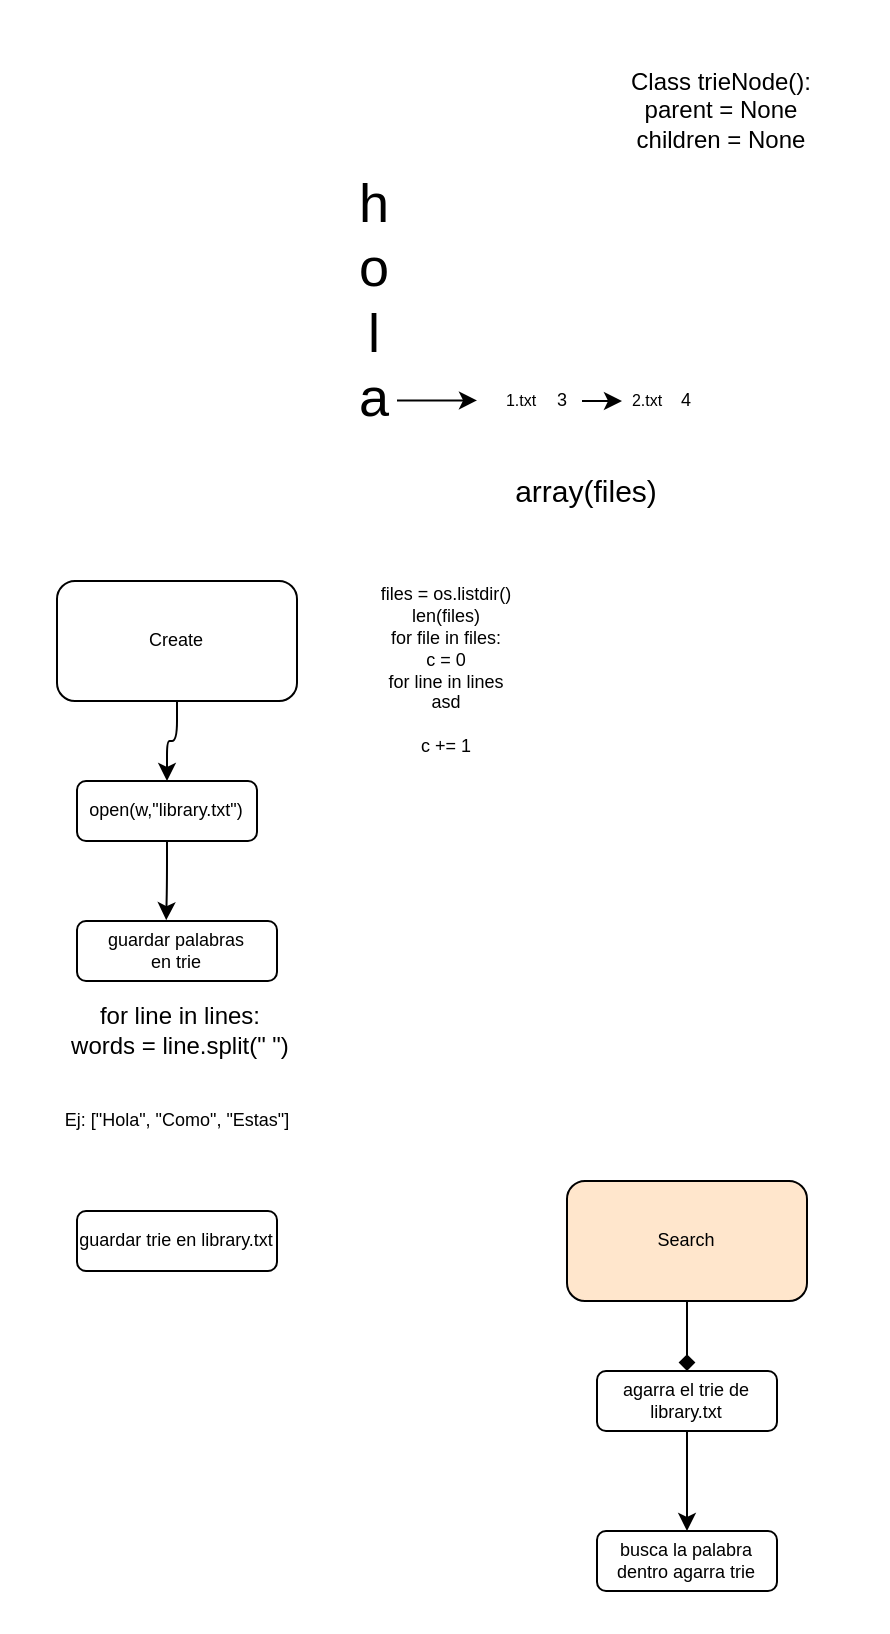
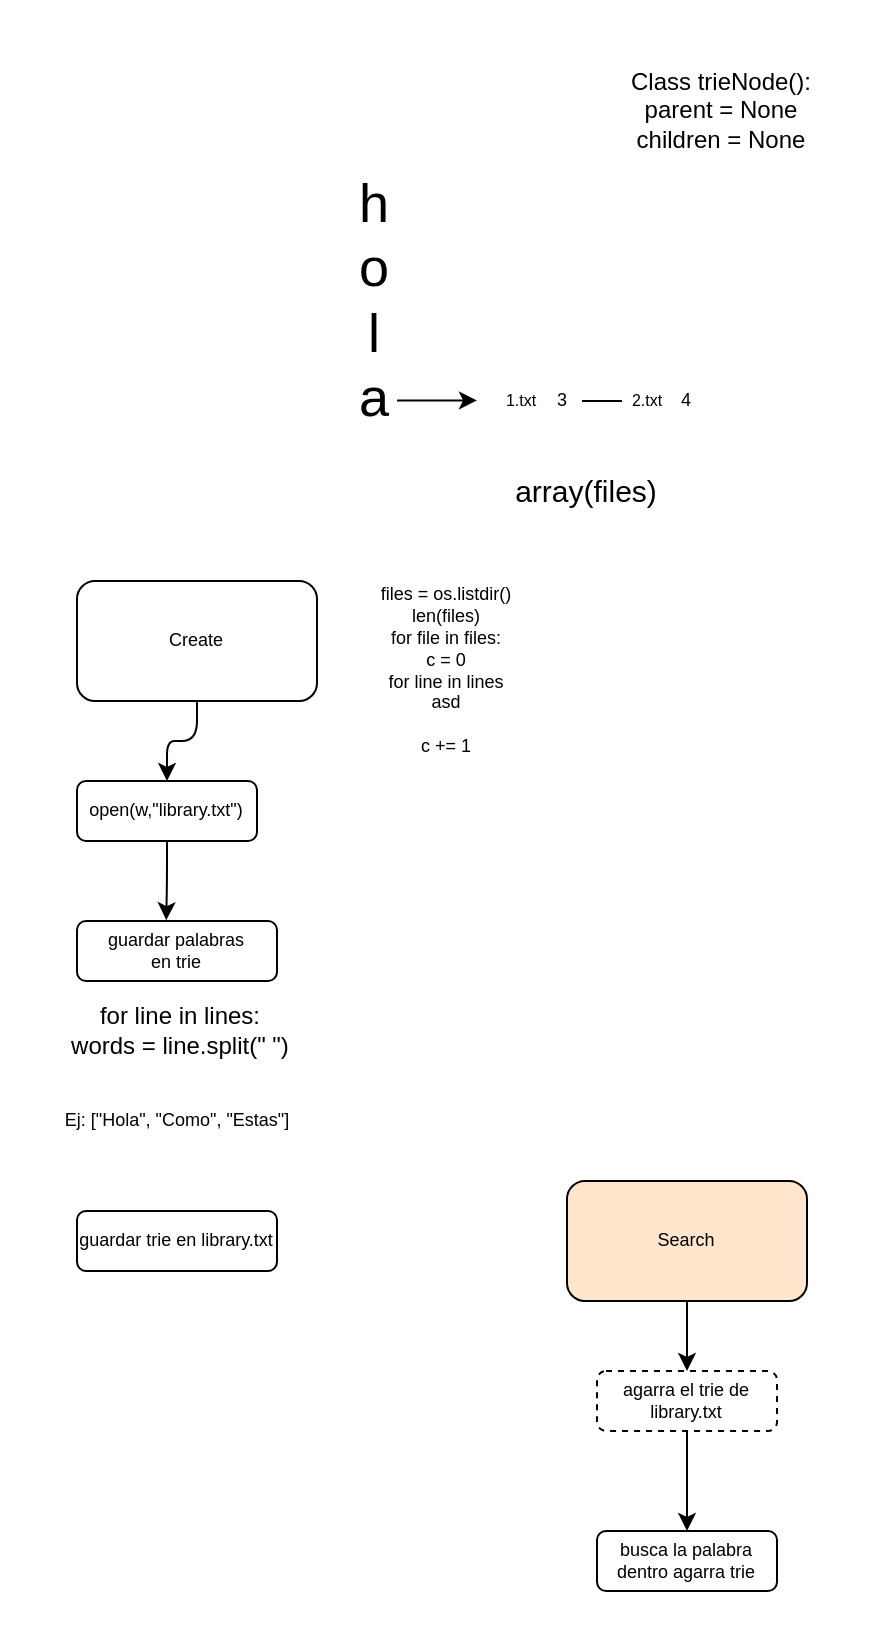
edge "3" -> "2.txt": arrowhead classic -> none
node "Create": moved (177, 641) -> (197, 641)
edge "Search" -> "agarra el trie de library.txt": arrowhead diamond -> classic
node "agarra el trie de library.txt": style solid -> dashed
